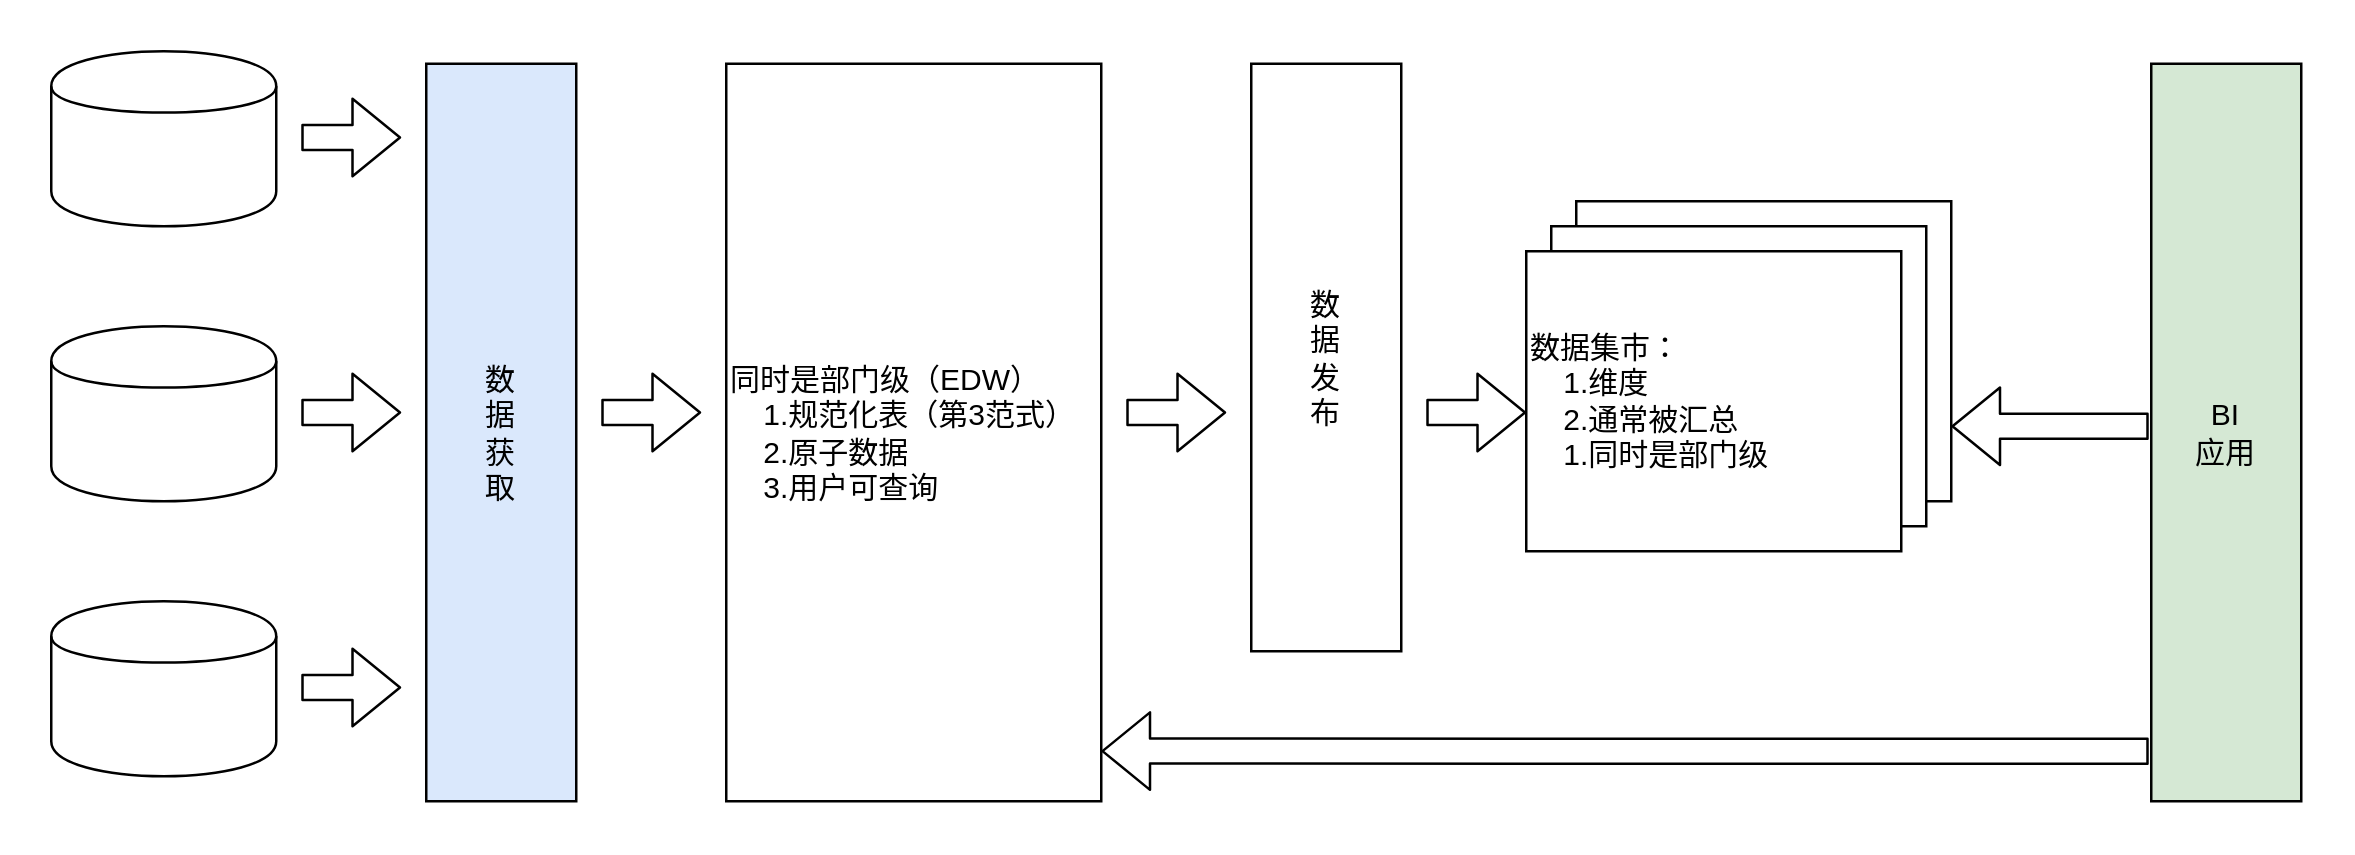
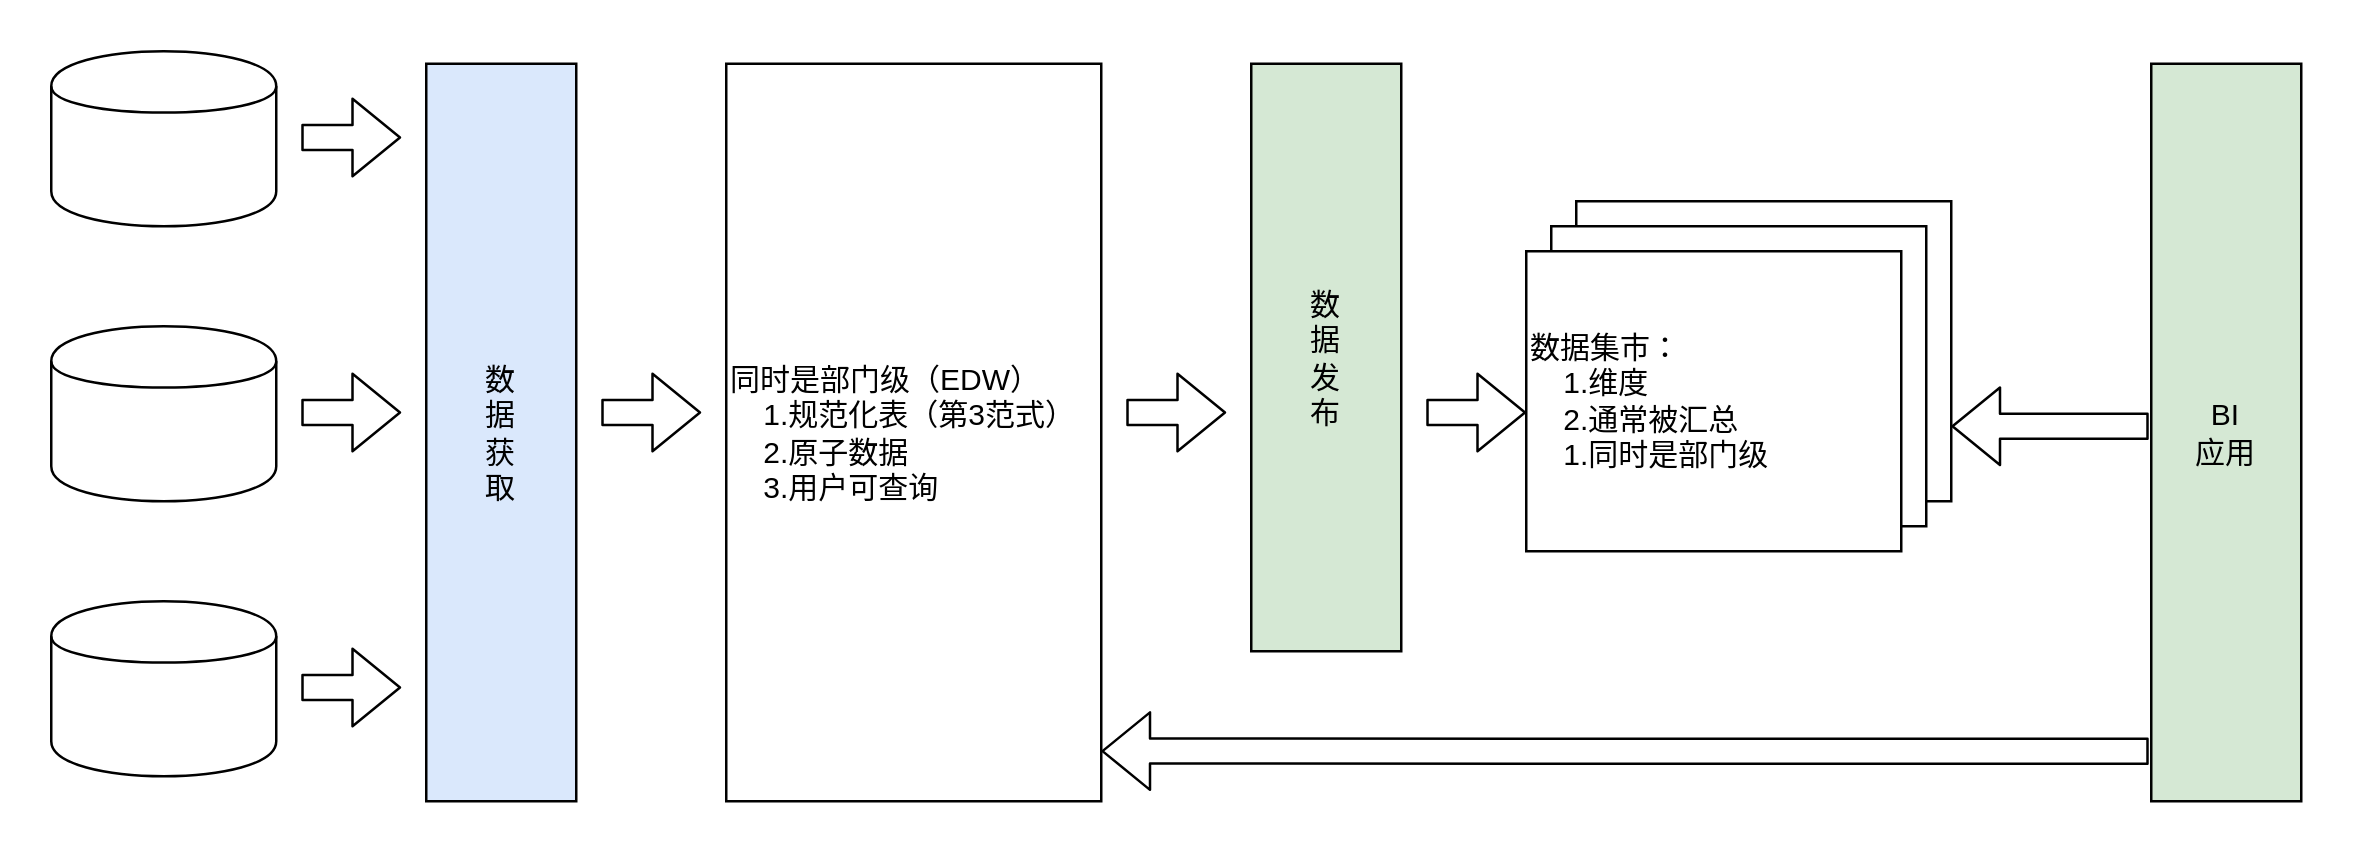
node "数 据 发 布": fillcolor #ffffff -> #d5e8d4
